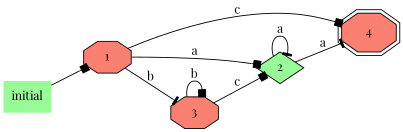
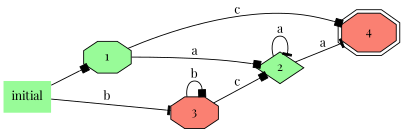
node "1": fillcolor salmon -> palegreen
edge "1" -> "3": now "initial" -> "3"
